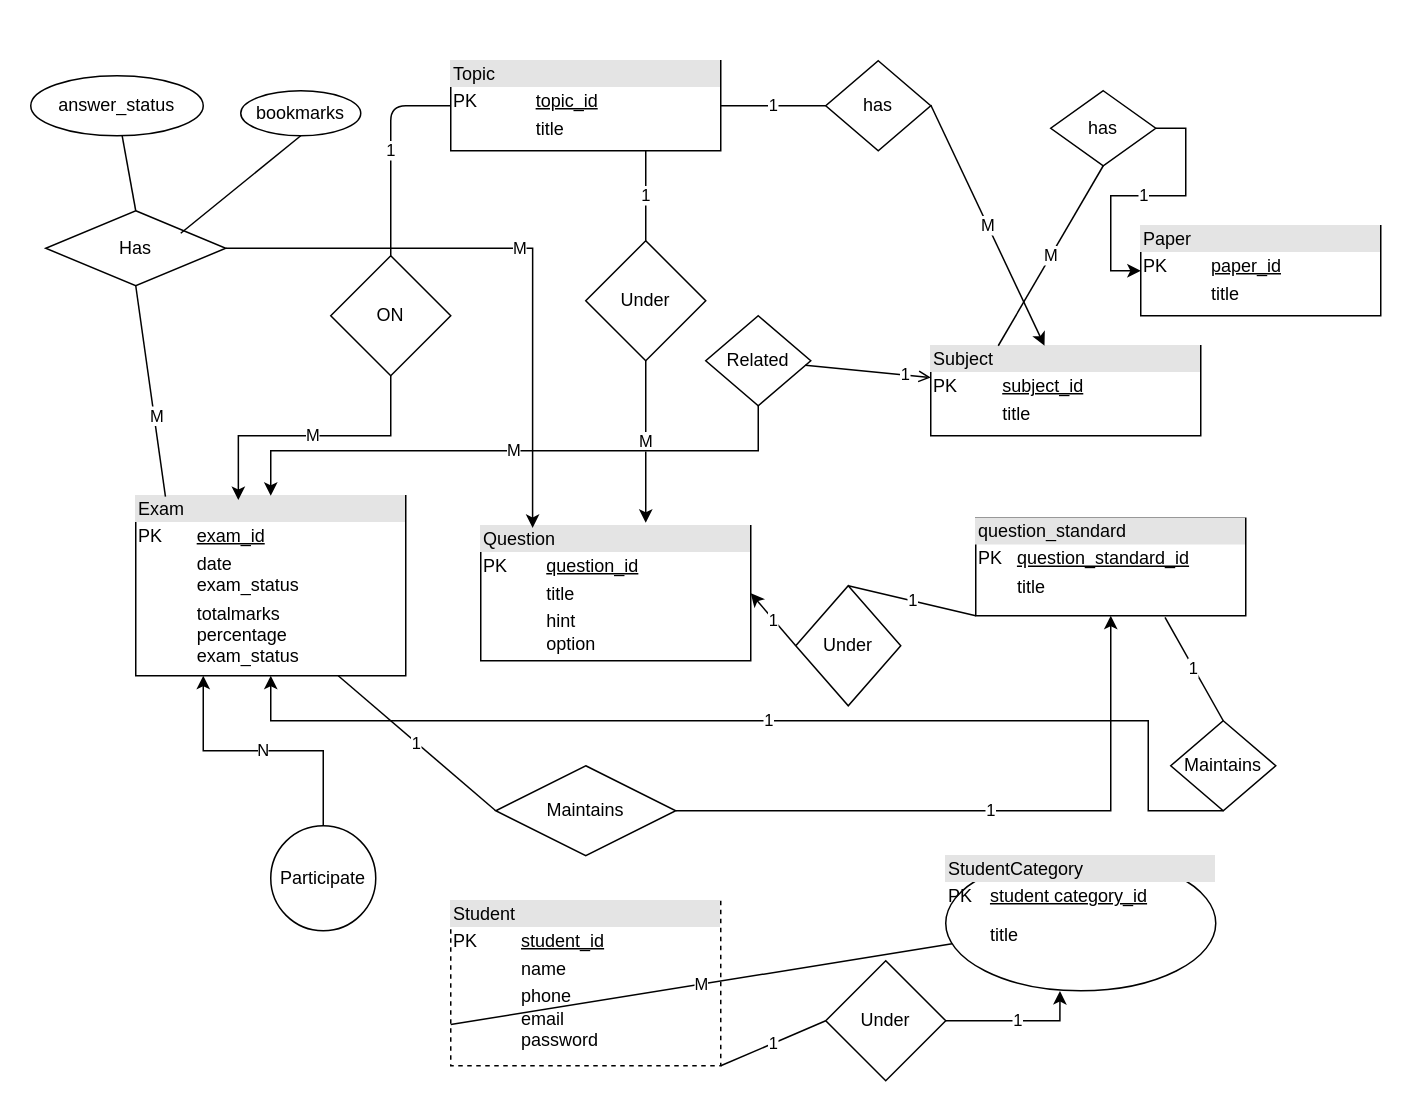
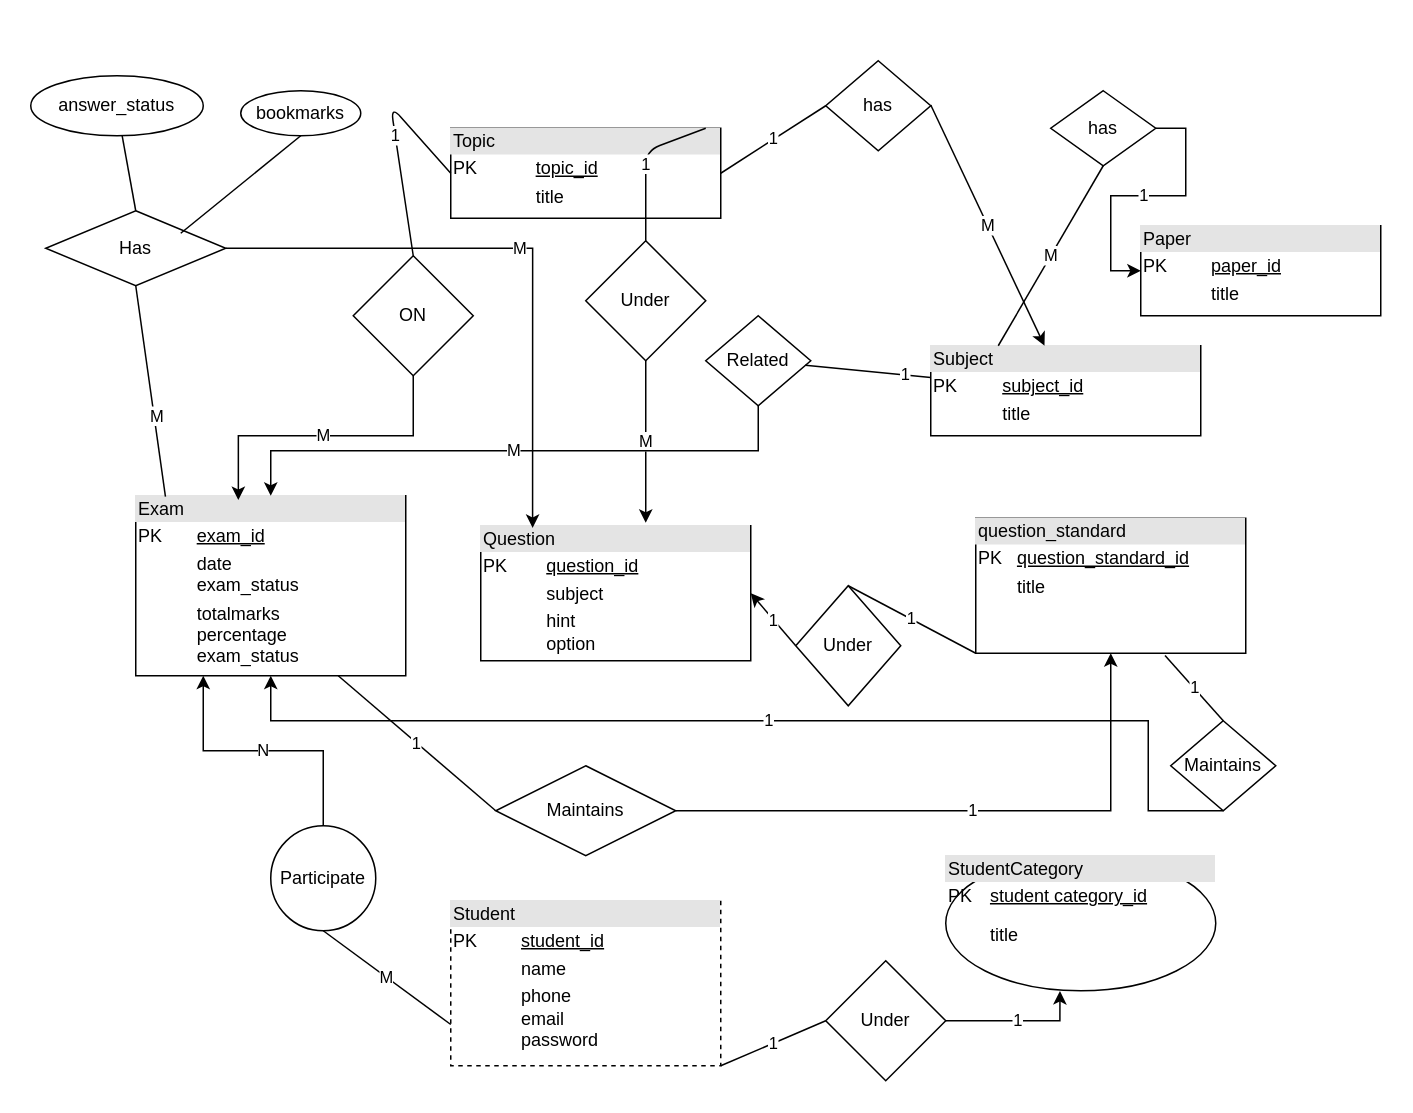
node "Topic PK topic_id title": moved (586, 106) -> (586, 173)
node "ON": moved (391, 316) -> (413, 316)
edge "Related" -> "Subject PK subject_id title": arrowhead open -> none
node "question_standard PK question_standard_id title": size 270x98 -> 270x135
node "Question PK question_id title hint option": label "Question PK question_id title hint option" -> "Question PK question_id subject hint option"
edge "StudentCategory PK student category_id title" -- "Student PK student_id name phone email password": now "Participate" -- "Student PK student_id name phone email password"
